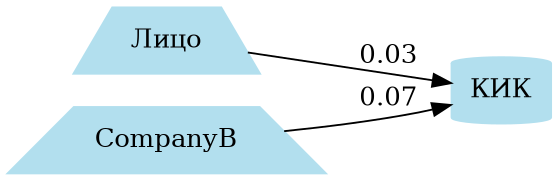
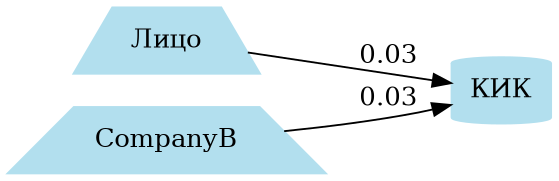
edge "CompanyB" -> "КИК": label "0.07" -> "0.03"
